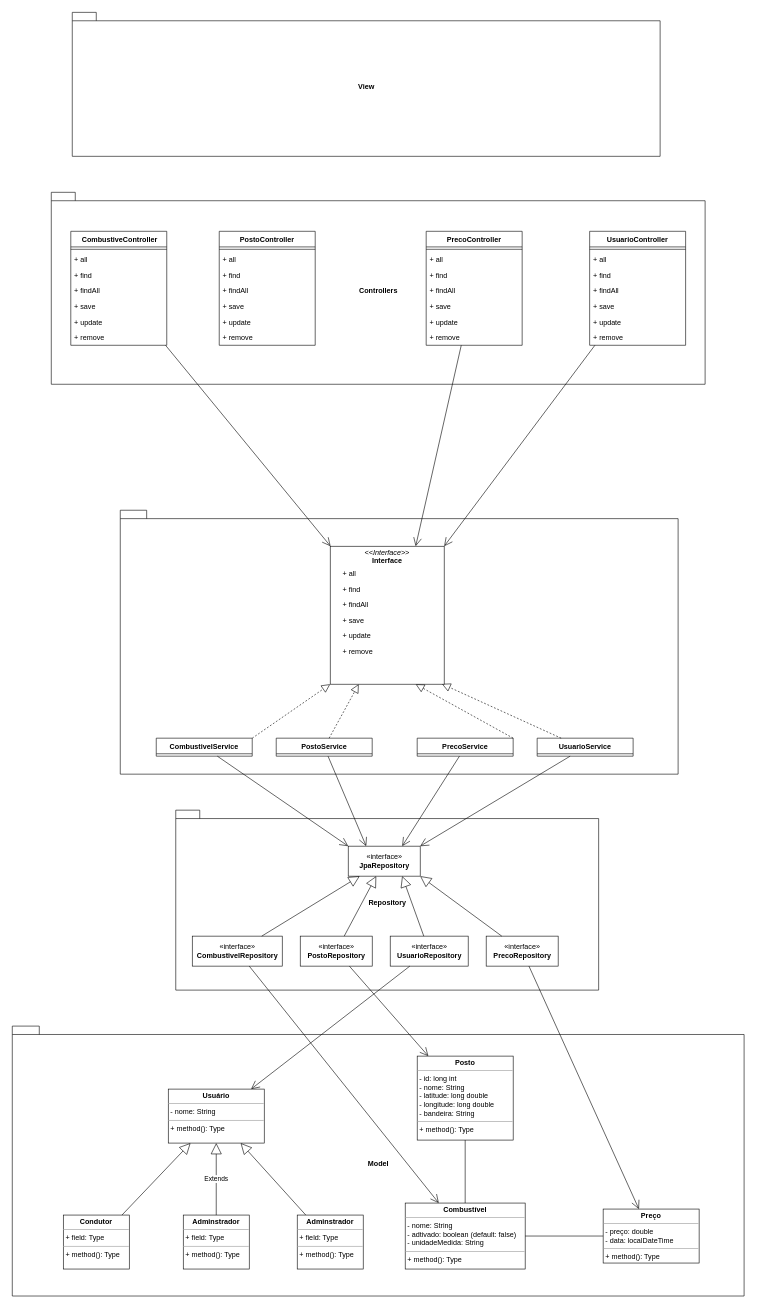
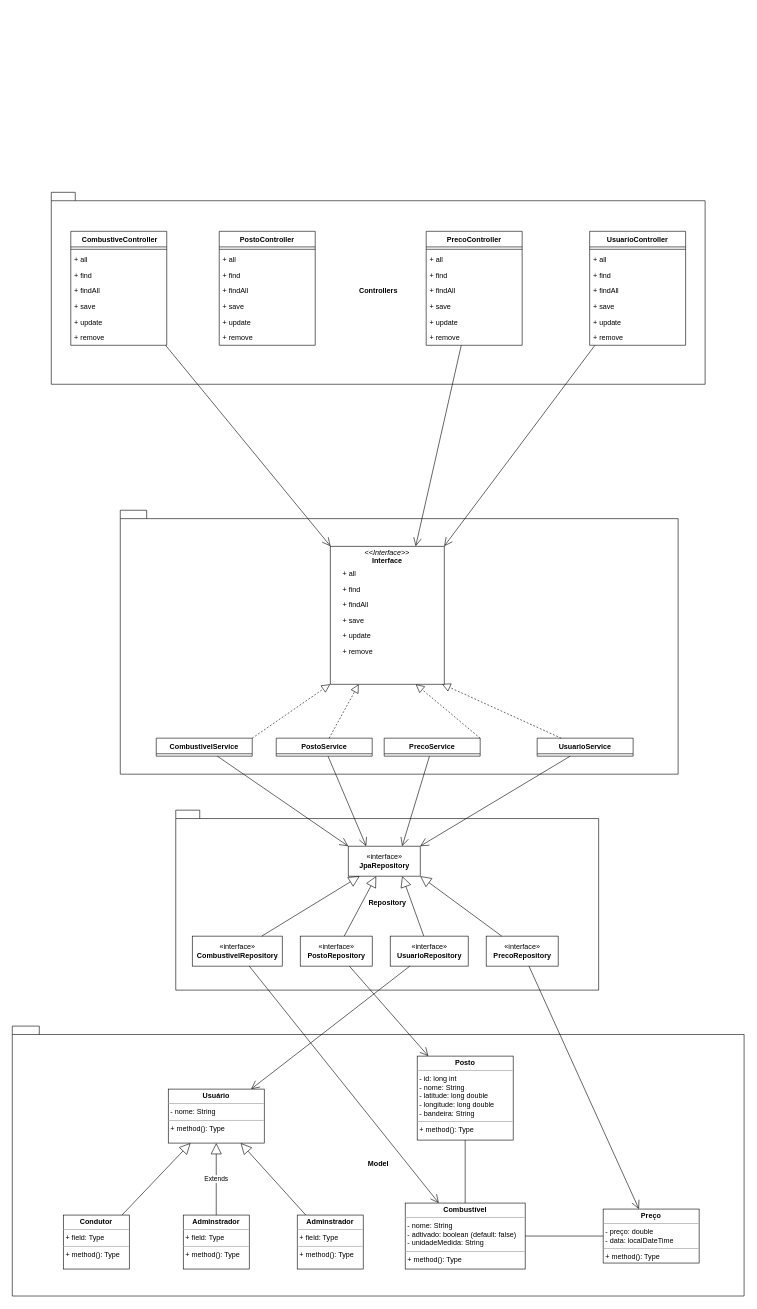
node "View": removed
node "PrecoService": moved (465, 747) -> (432, 747)
